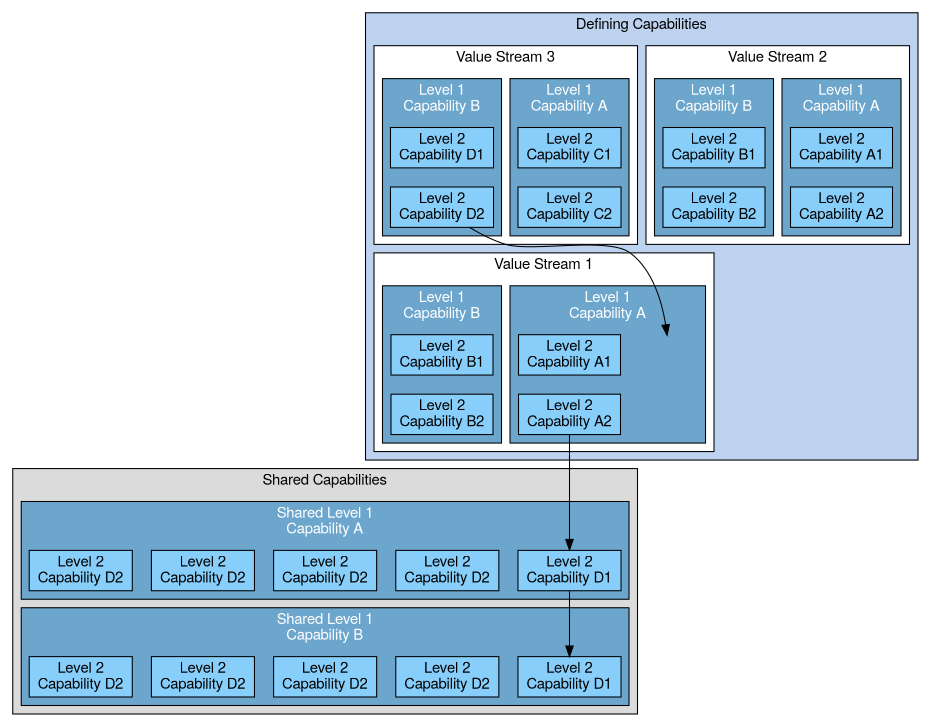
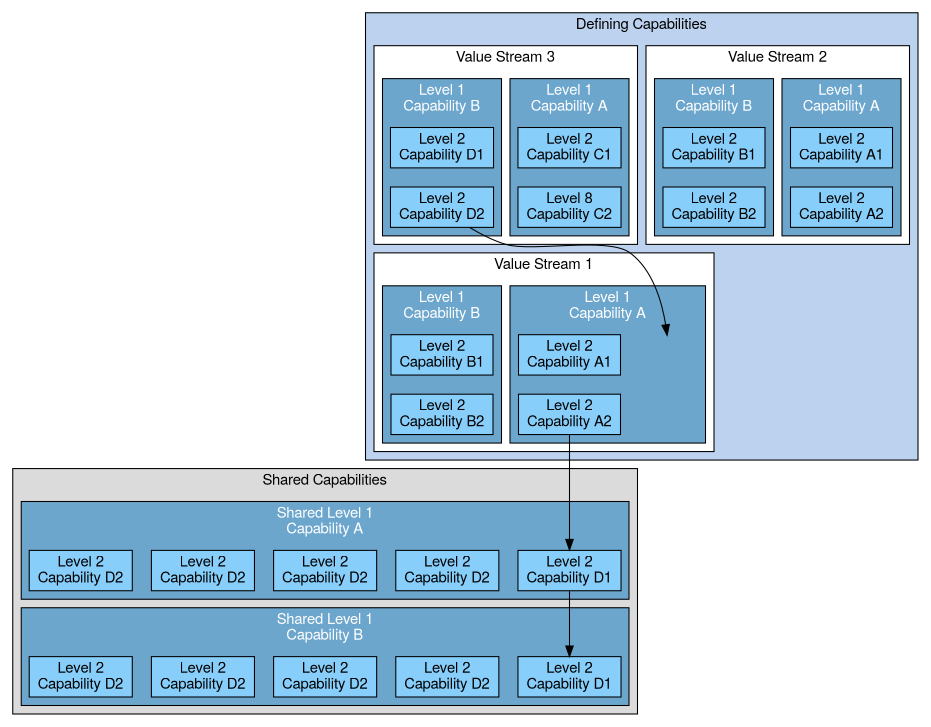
node "Level 2 Capability C2": label "Level 2 Capability C2" -> "Level 8 Capability C2"
